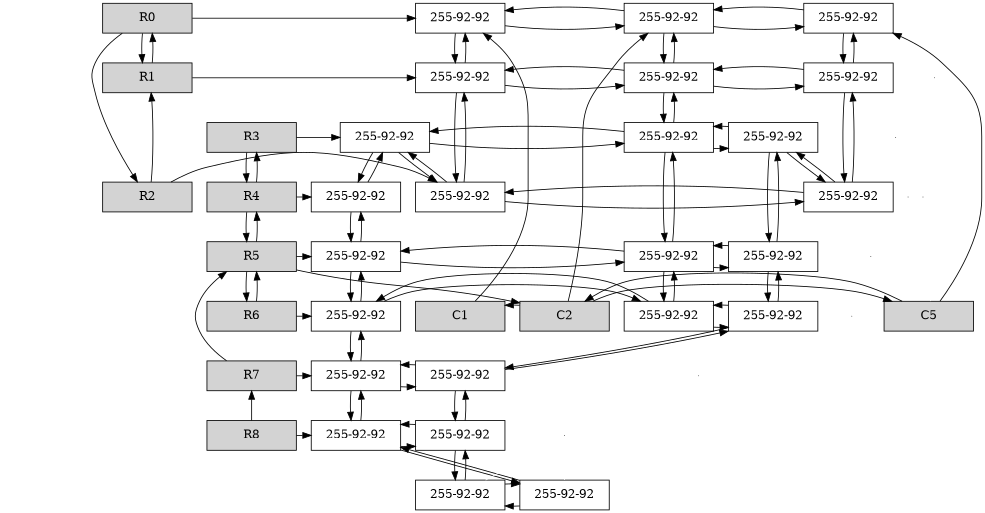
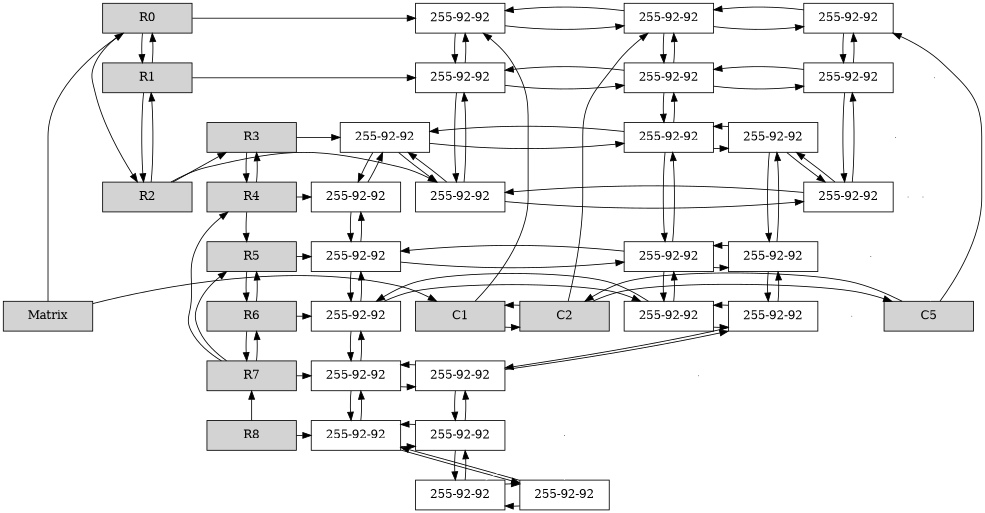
edge "R1" -> "R2": added
edge "R2" -> "R3": added
edge "R5" -> "R4": now "R7" -> "R4"
edge "R5" -> "C2": now "C1" -> "C2"
node "Matrix": added
edge "R6" -> "R7": added
edge "R7" -> "R6": added
